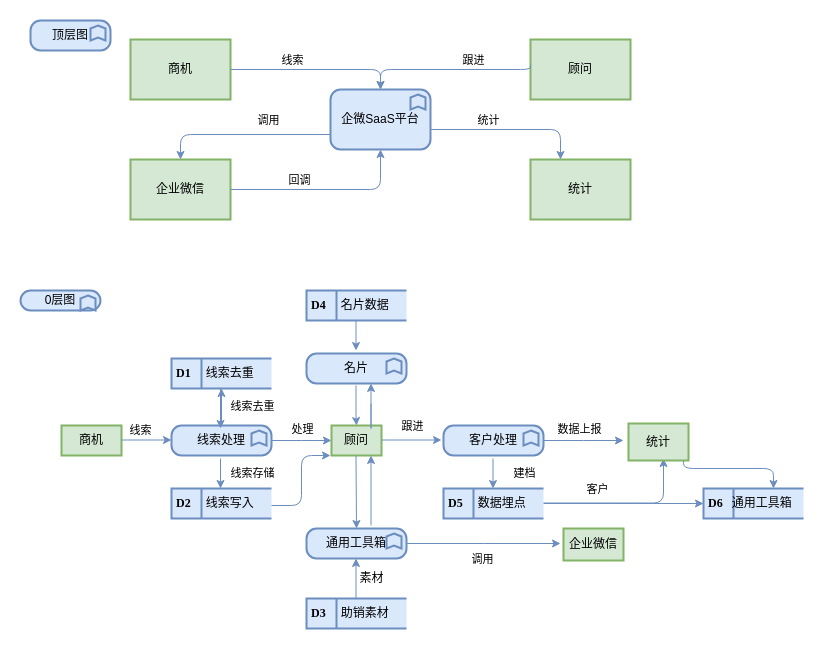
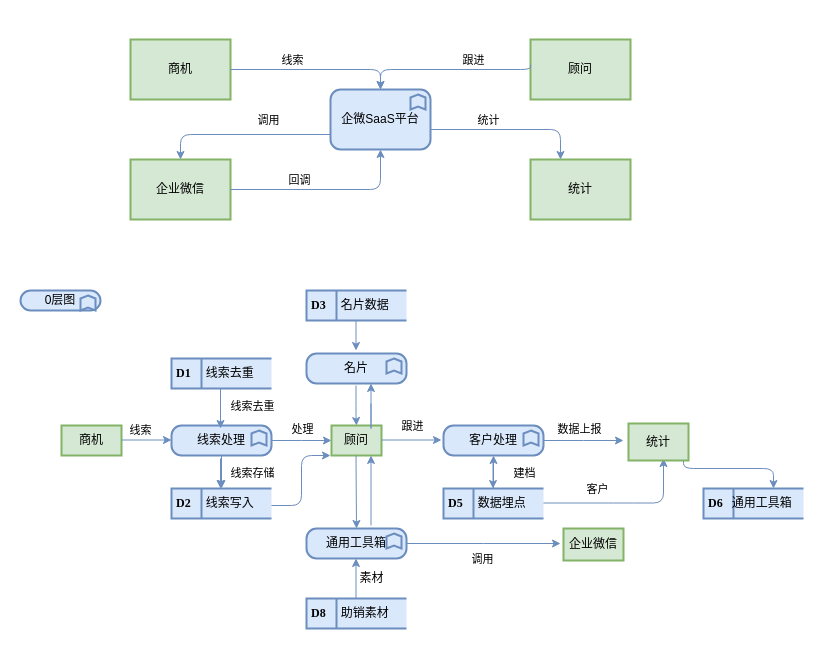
node "顶层图": removed
node "D4 名片数据": label "D4 名片数据" -> "D3 名片数据"
edge "线索处理" -> "D1 线索去重": now "线索处理" -> "D2 线索写入"
edge "D5 数据埋点" -> "D6 通用工具箱": now "D5 数据埋点" -> "客户处理"
node "D3 助销素材": label "D3 助销素材" -> "D8 助销素材"
